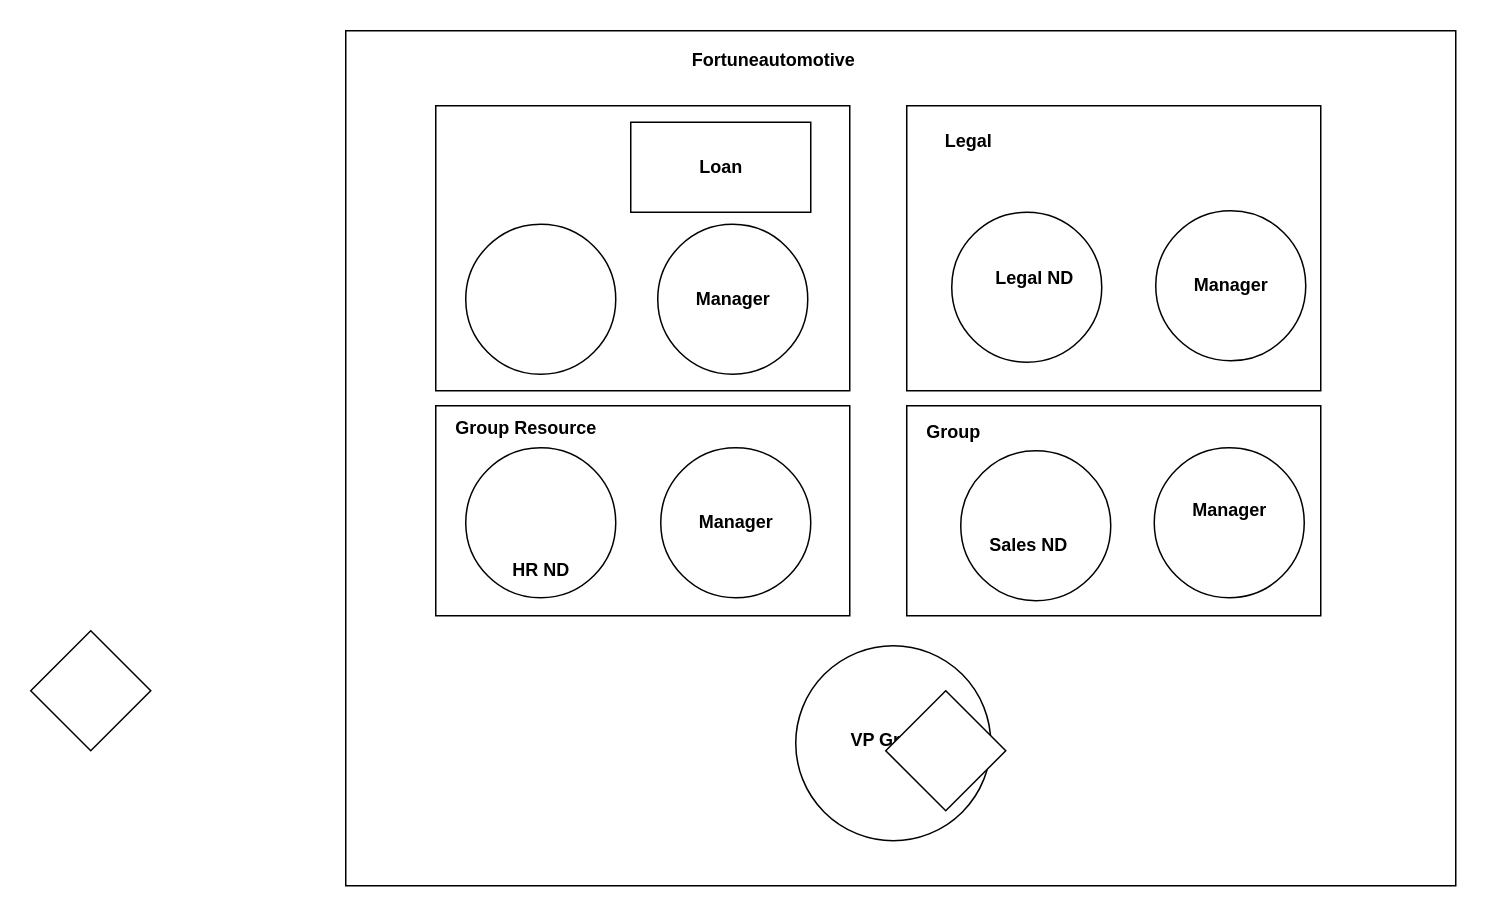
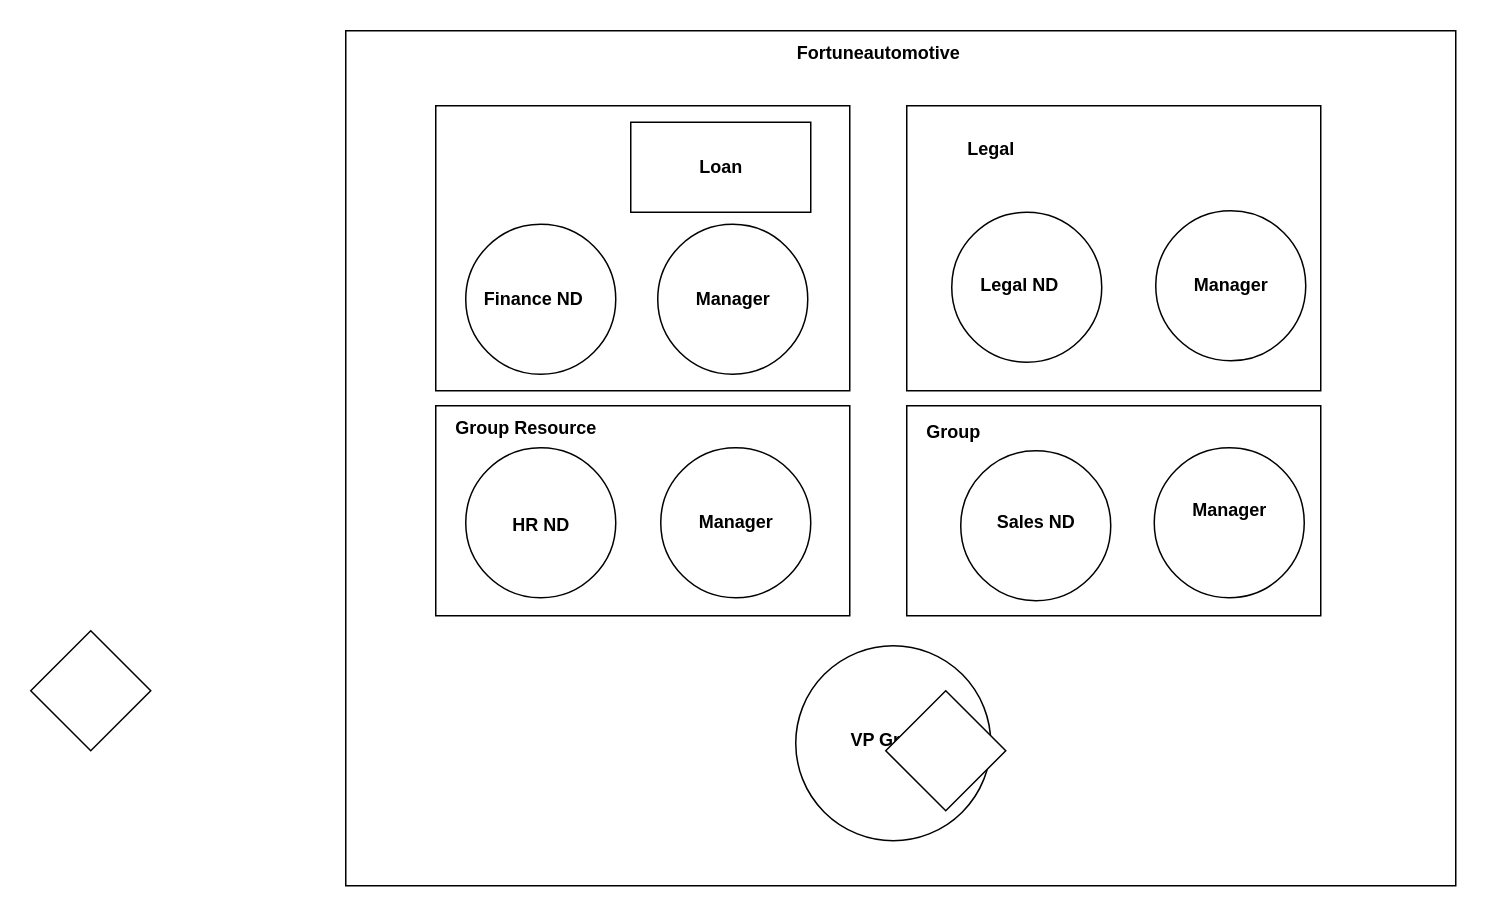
node "Fortuneautomotive": moved (773, 61) -> (878, 53)
node "Legal": moved (968, 152) -> (991, 160)
node "Legal ND": moved (1034, 278) -> (1019, 286)
node "Finance ND": added
node "Sales ND": moved (1028, 545) -> (1036, 523)
node "HR ND": moved (541, 571) -> (541, 526)
